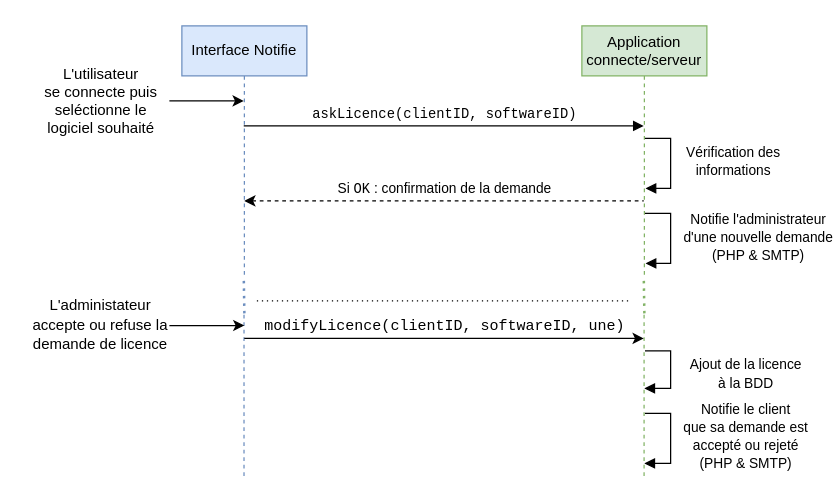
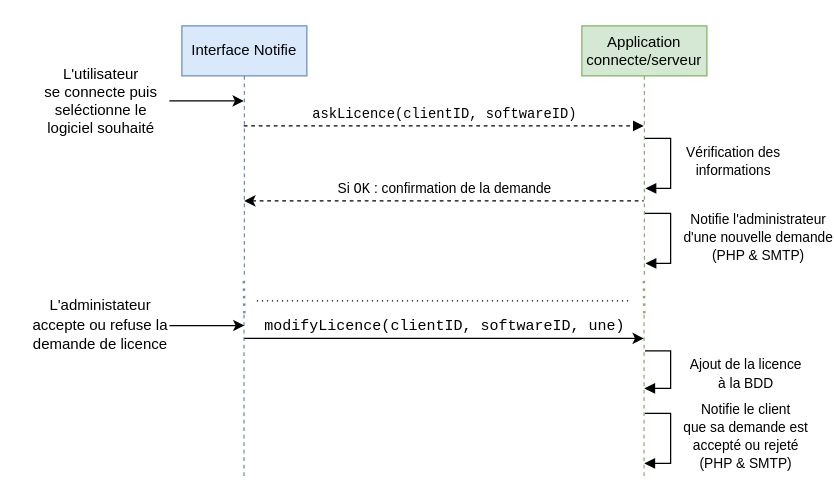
edge "Interface Notifie" -> "Application connecte/serveur": style solid -> dashed
